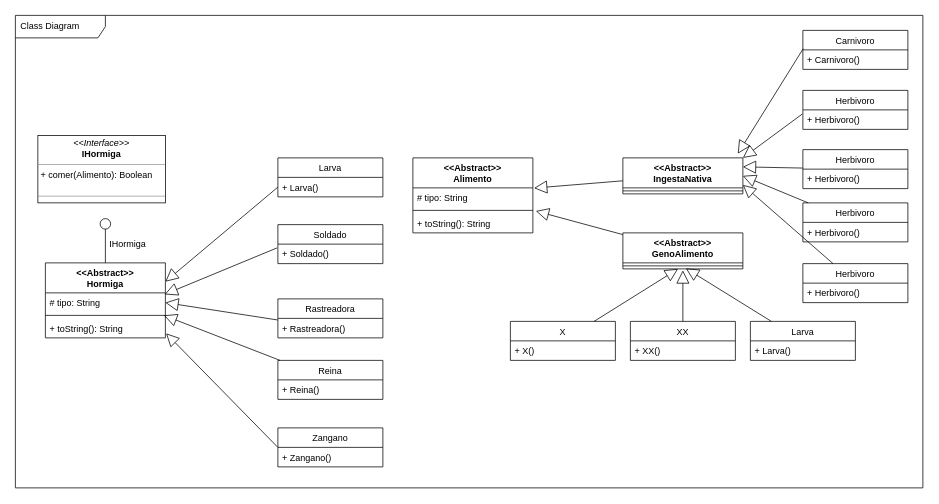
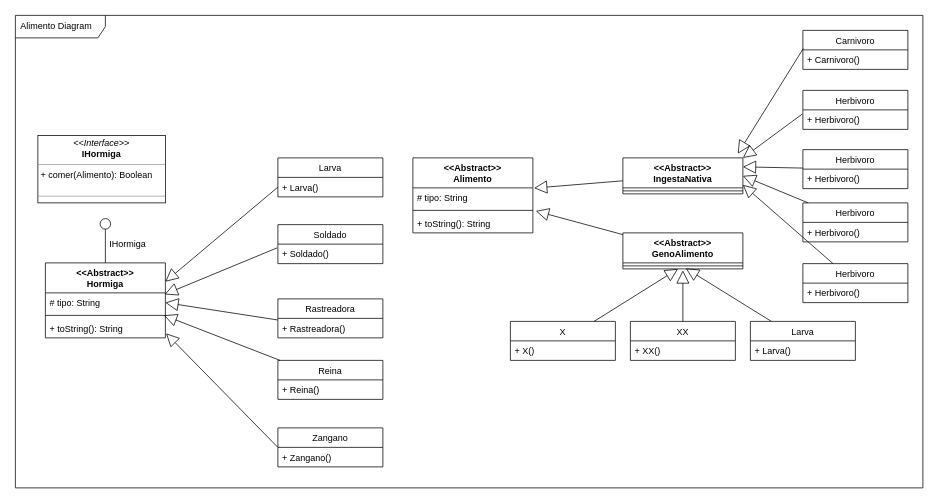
node "Class Diagram": label "Class Diagram" -> "Alimento Diagram"
